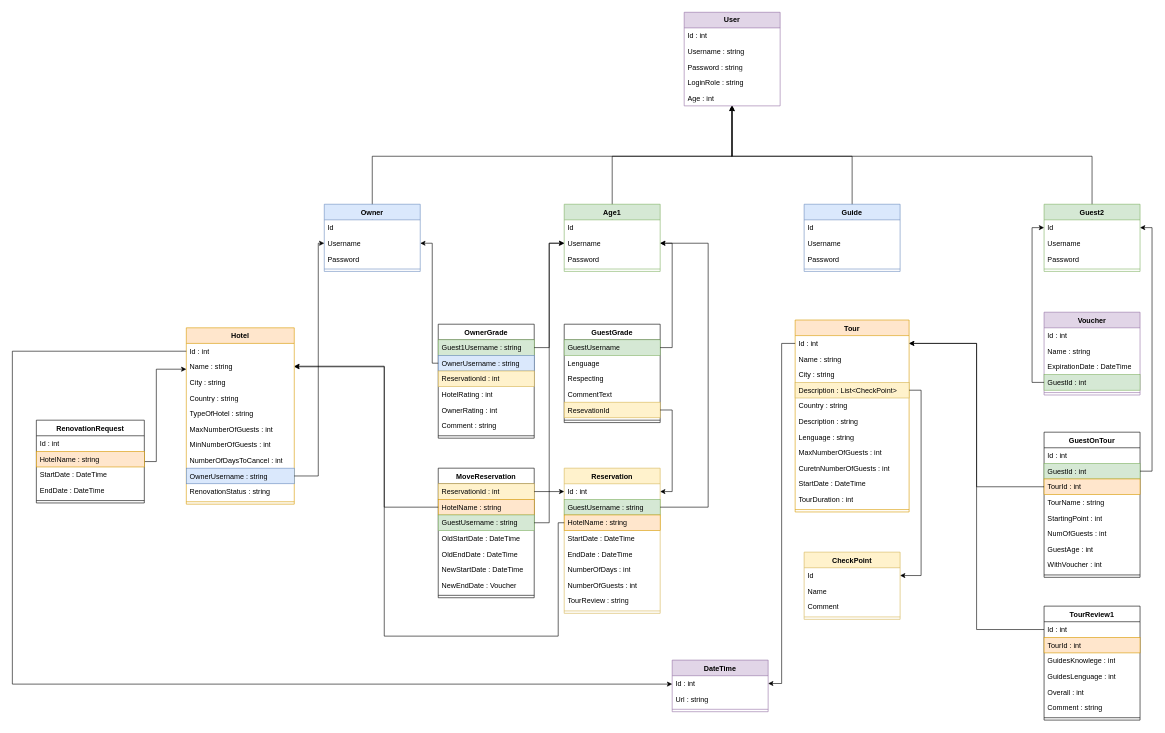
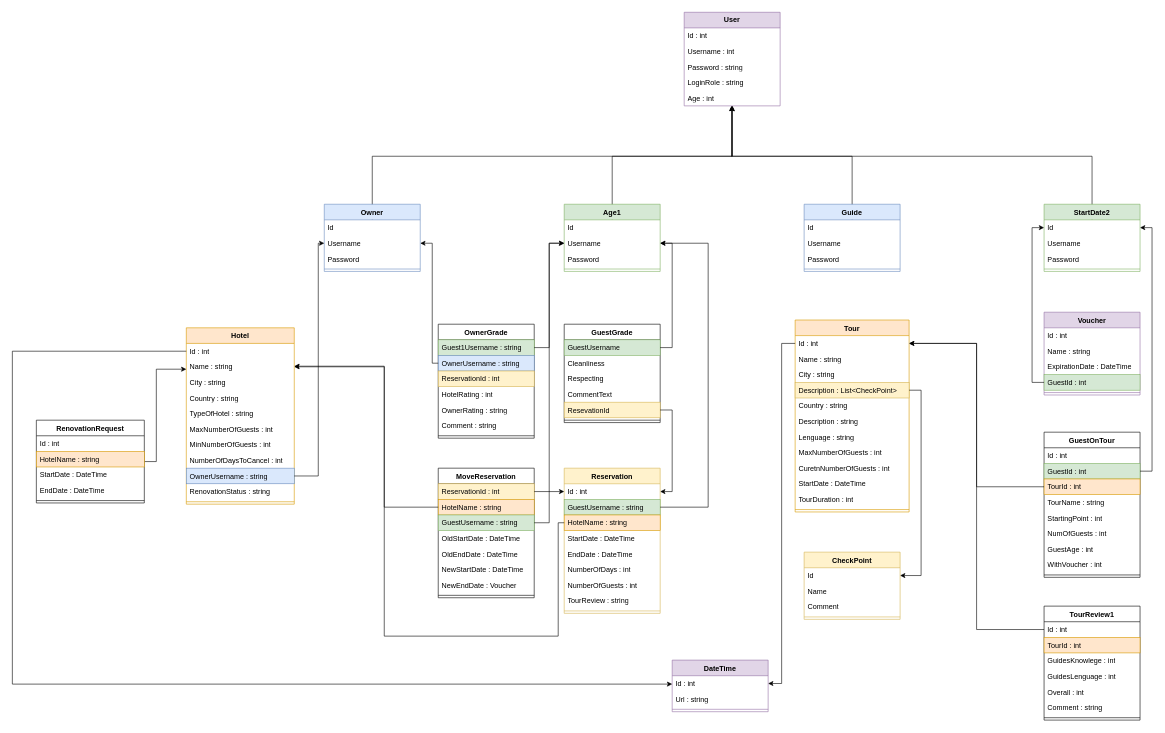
node "Username : string": label "Username : string" -> "Username : int"
node "Guest2": label "Guest2" -> "StartDate2"
node "Lenguage": label "Lenguage" -> "Cleanliness"
node "OwnerRating : int": label "OwnerRating : int" -> "OwnerRating : string"
